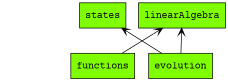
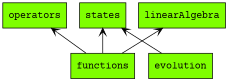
node "operators": added
edge "functions" -> "states": added
edge "evolution" -> "linearAlgebra": removed
